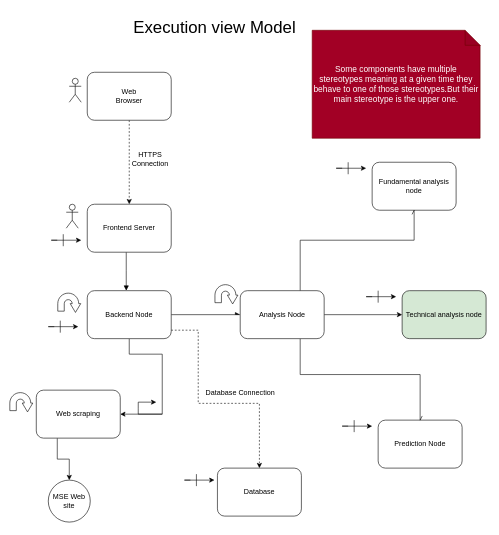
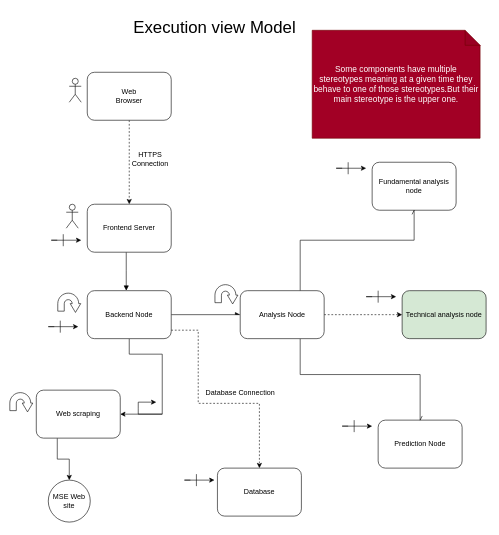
edge "Analysis Node" -> "Technical analysis node": style solid -> dashed
